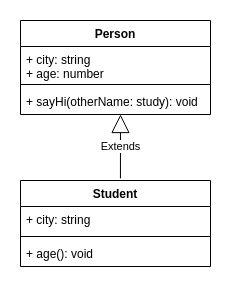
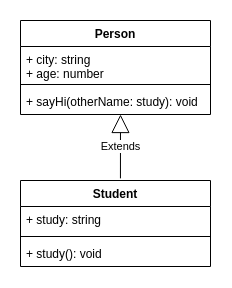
node "+ city: string": label "+ city: string" -> "+ study: string"
node "+ age(): void": label "+ age(): void" -> "+ study(): void"
